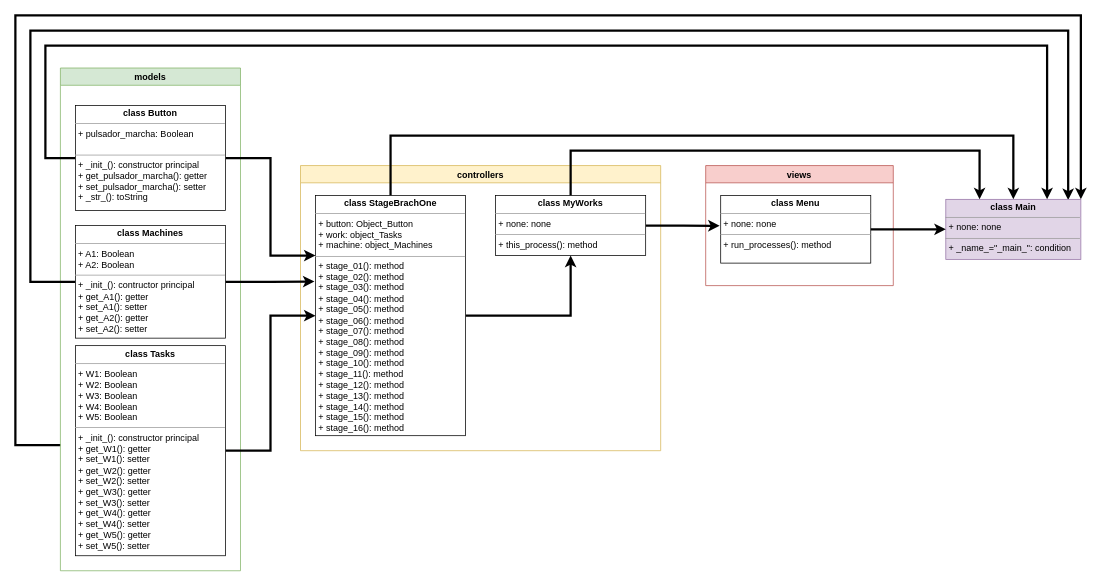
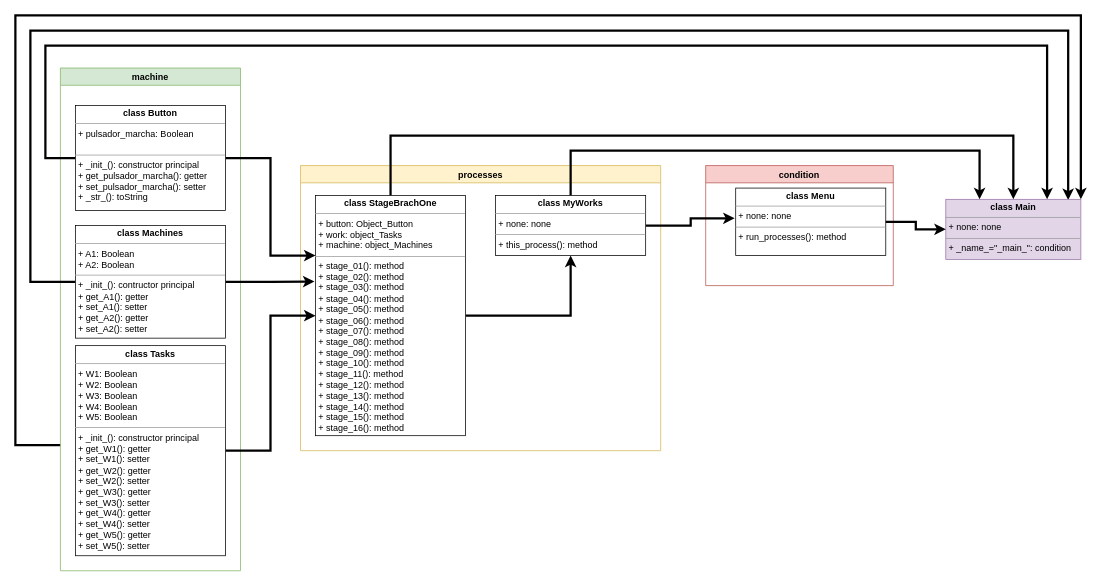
node "models": label "models" -> "machine"
node "controllers": label "controllers" -> "processes"
node "views": label "views" -> "condition"
node "class Menu + none: none + run_processes(): method": moved (795, 229) -> (810, 222)
